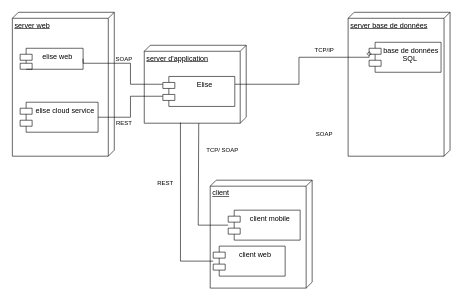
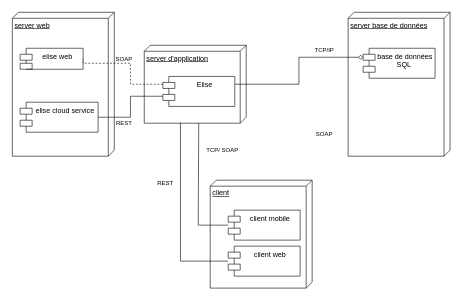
node "base de données SQL": moved (405, 57) -> (399, 63)
edge "elise web" -- "Elise": style solid -> dashed
node "client web": moved (249, 261) -> (264, 261)
